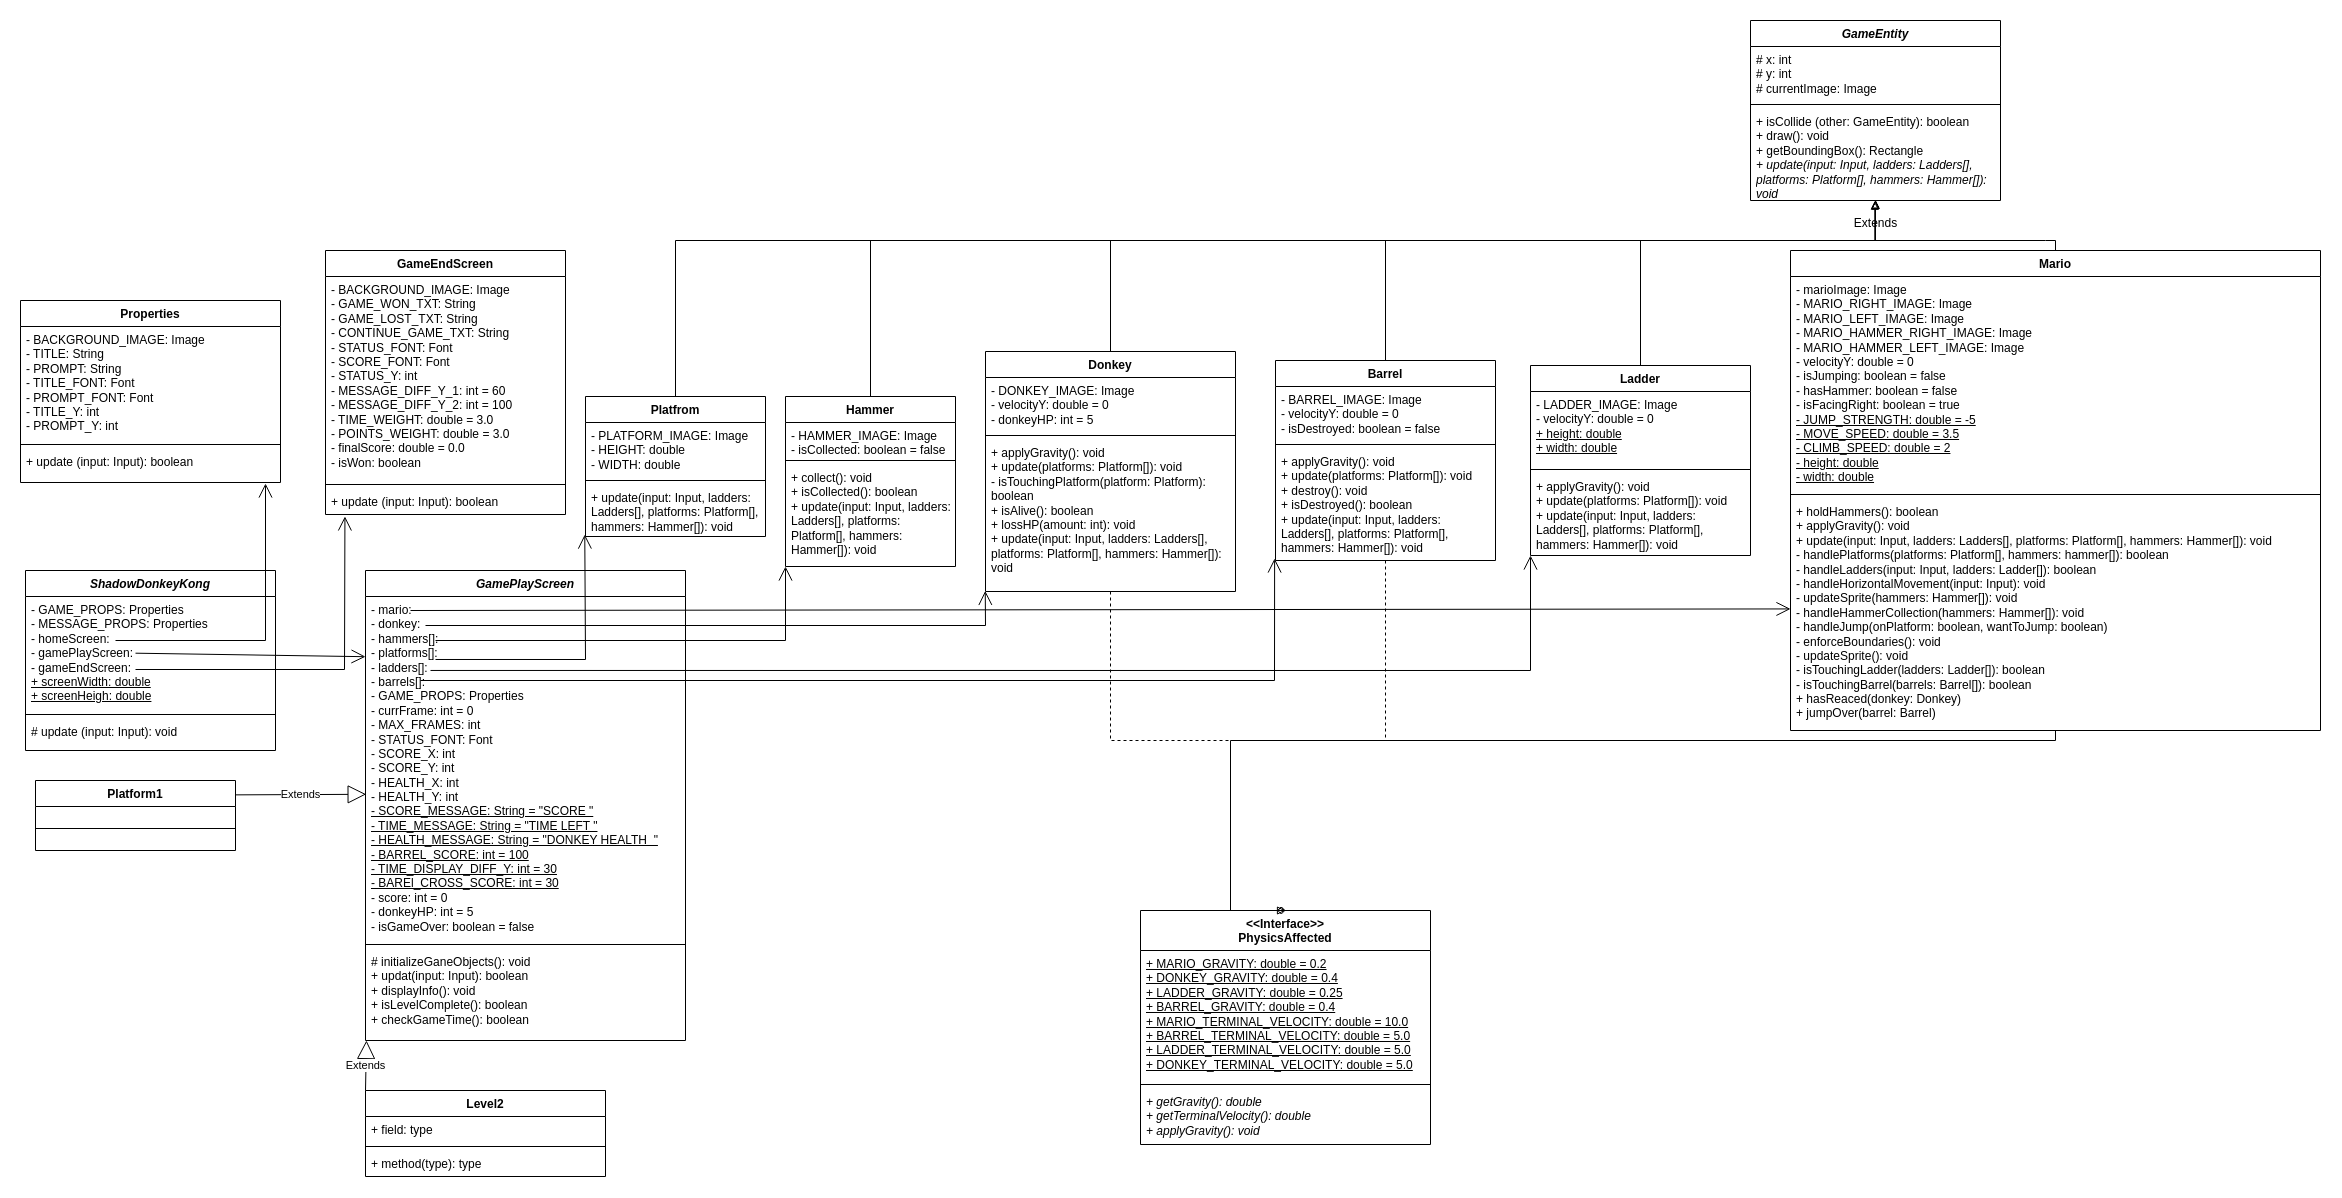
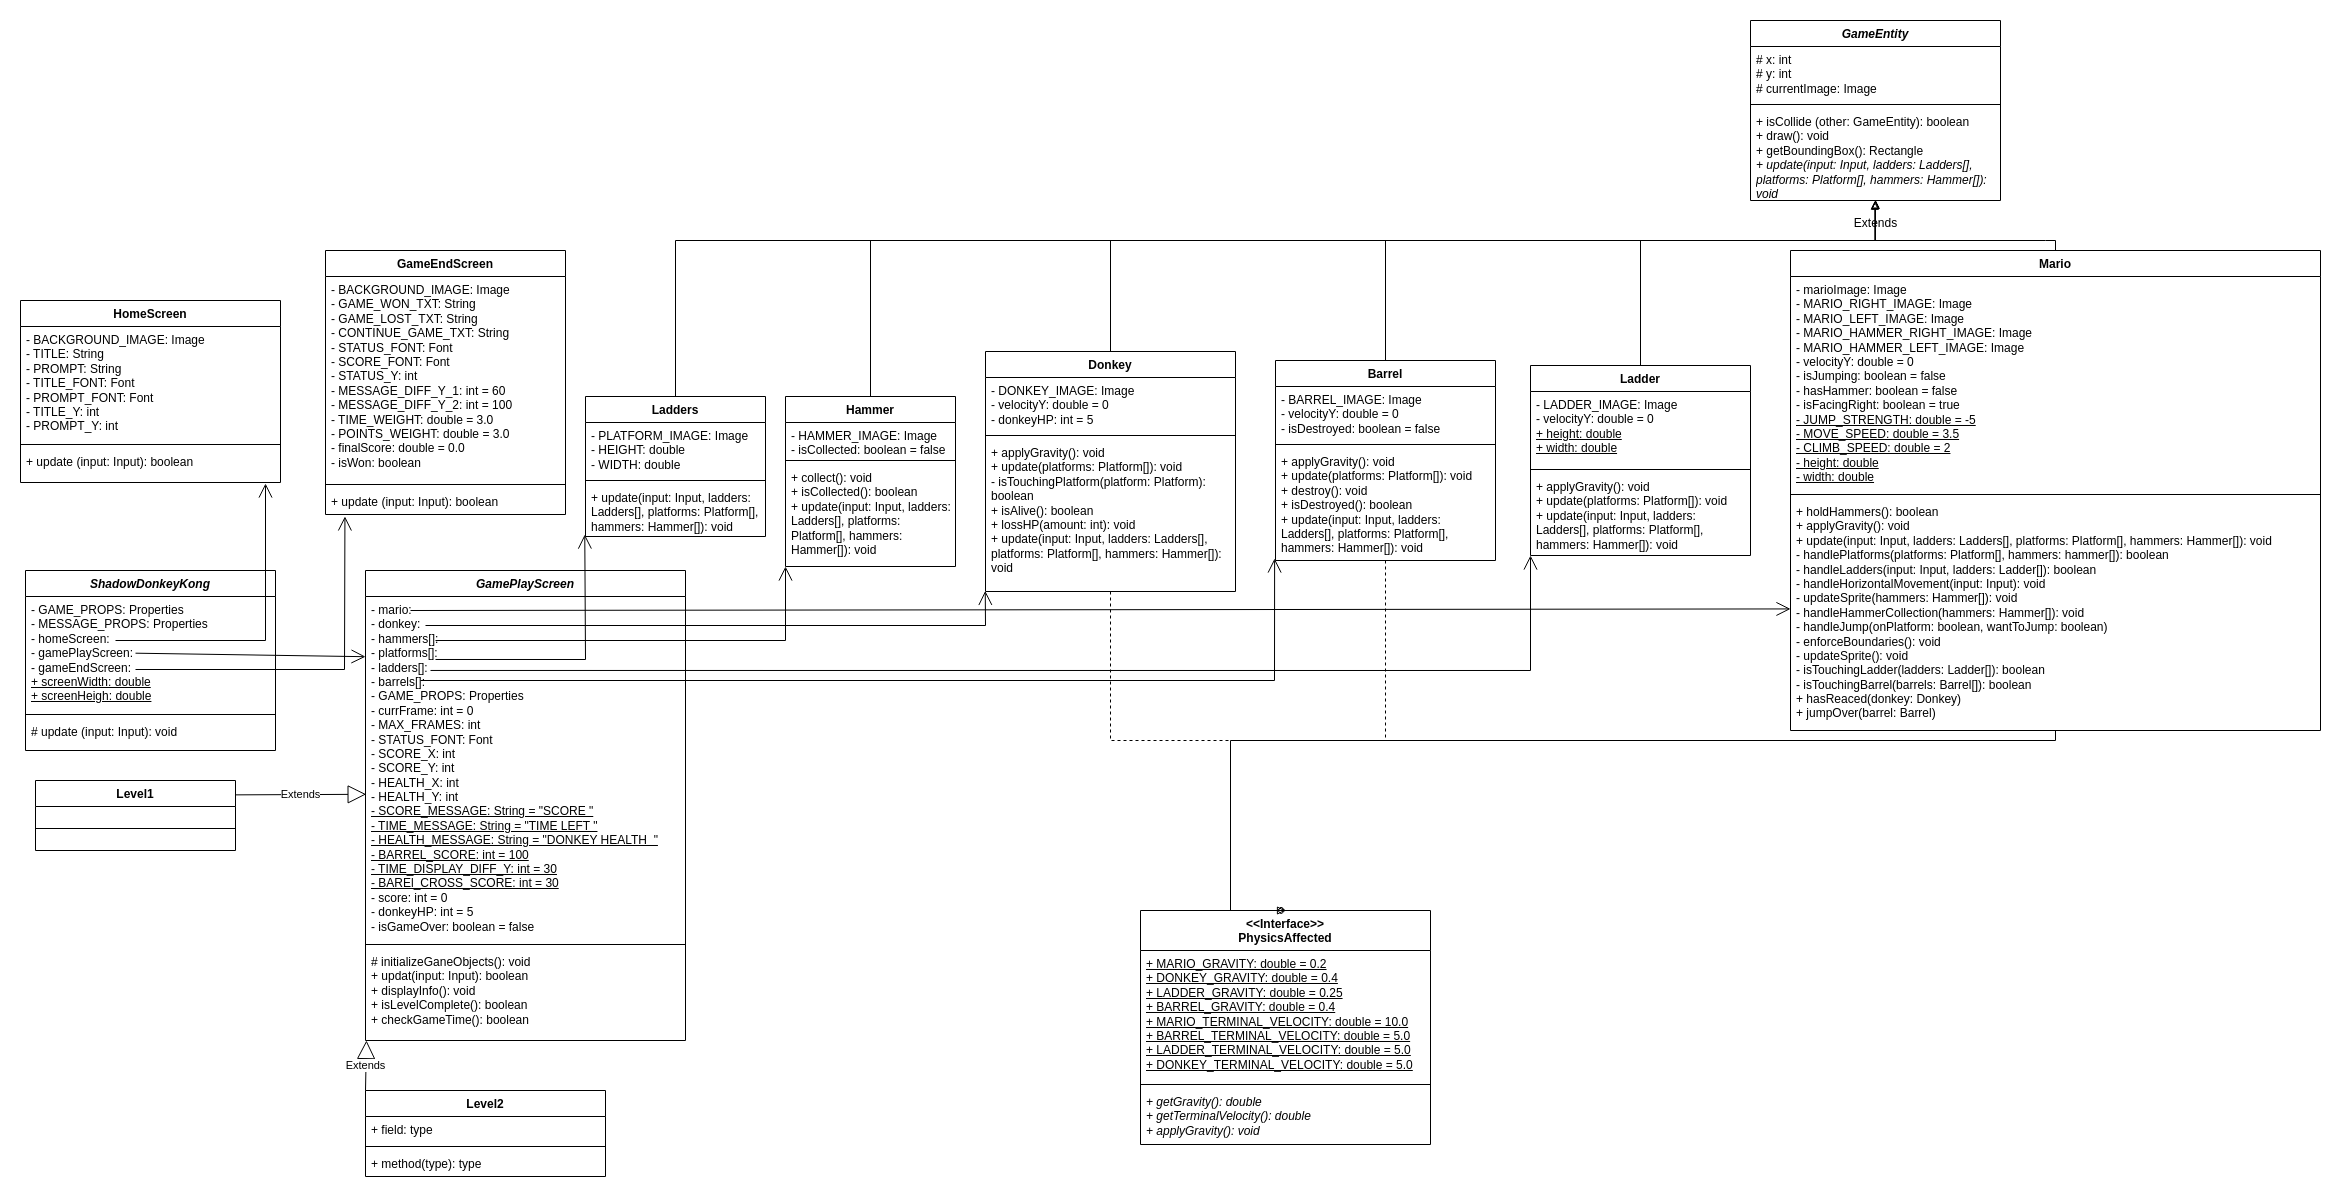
node "Properties": label "Properties" -> "HomeScreen"
node "Platfrom": label "Platfrom" -> "Ladders"
node "Platform1": label "Platform1" -> "Level1"
